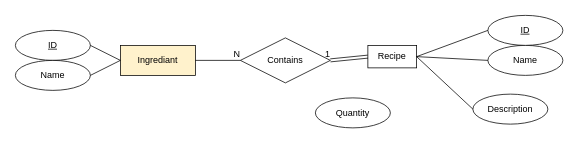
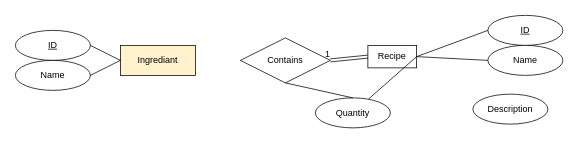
edge "Ingrediant" -- "Contains": removed, label "N"
edge "Recipe" -- "Description": now "Recipe" -- "Quantity"
edge "Contains" -- "Quantity": added
